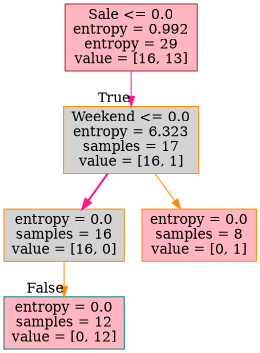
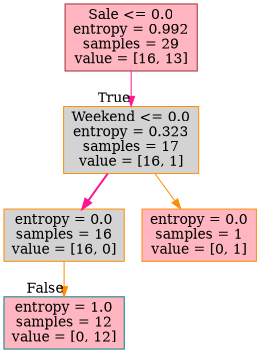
node "Sale <= 0.0 entropy = 0.992 entropy = 29 value = [16, 13]": label "Sale <= 0.0 entropy = 0.992 entropy = 29 value = [16, 13]" -> "Sale <= 0.0 entropy = 0.992 samples = 29 value = [16, 13]"
node "Weekend <= 0.0 entropy = 6.323 samples = 17 value = [16, 1]": label "Weekend <= 0.0 entropy = 6.323 samples = 17 value = [16, 1]" -> "Weekend <= 0.0 entropy = 0.323 samples = 17 value = [16, 1]"
node "entropy = 0.0 samples = 8 value = [0, 1]": label "entropy = 0.0 samples = 8 value = [0, 1]" -> "entropy = 0.0 samples = 1 value = [0, 1]"
node "entropy = 0.0 samples = 12 value = [0, 12]": label "entropy = 0.0 samples = 12 value = [0, 12]" -> "entropy = 1.0 samples = 12 value = [0, 12]"
